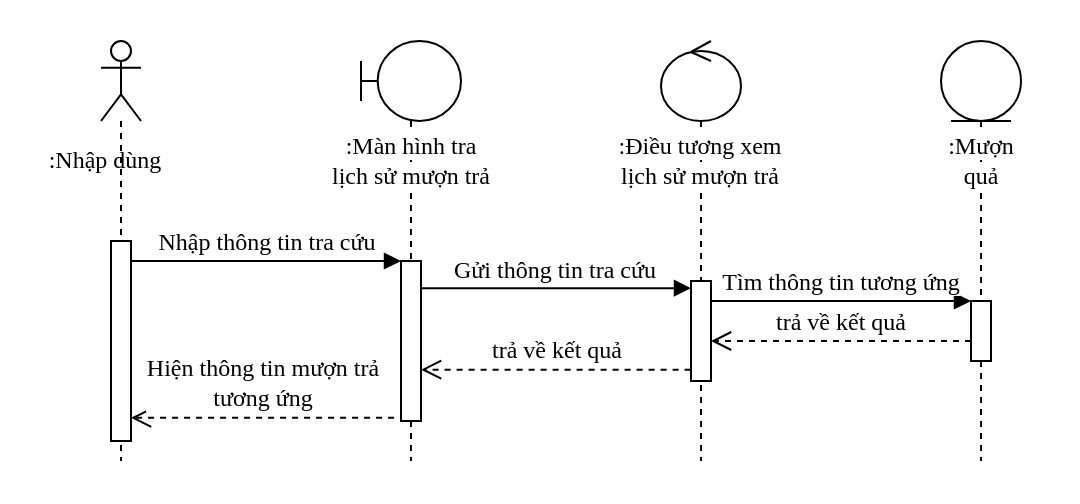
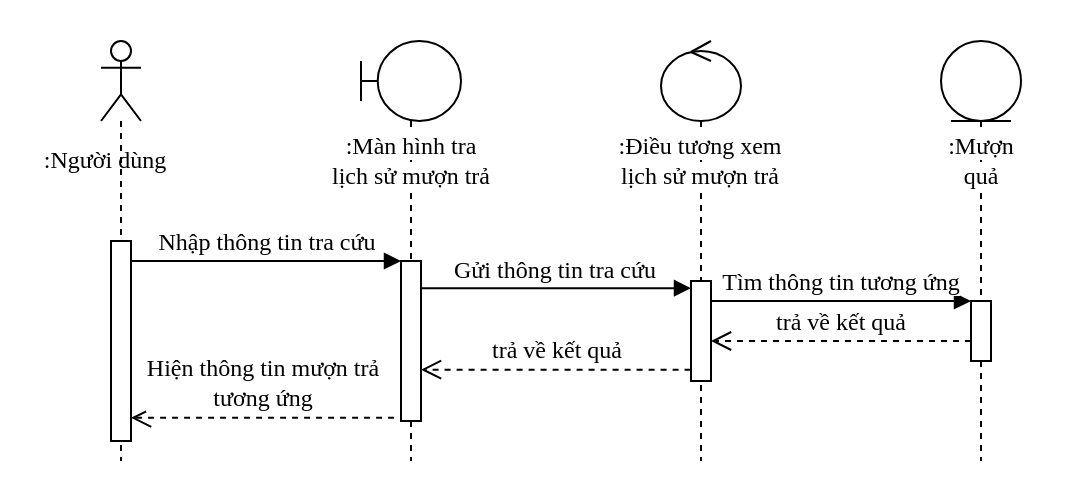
node ":Nhập dùng": label ":Nhập dùng" -> ":Người dùng"
